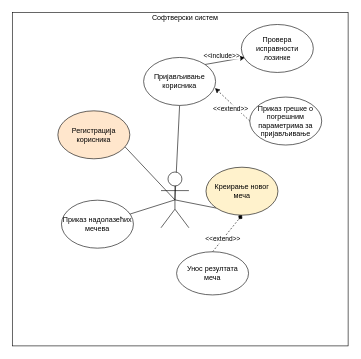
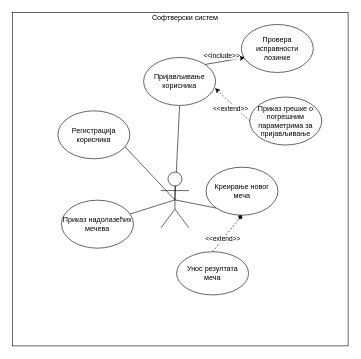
node "Регистрација корисника": fillcolor #ffe6cc -> #ffffff
node "Креирање новог меча": fillcolor #fff2cc -> #ffffff
